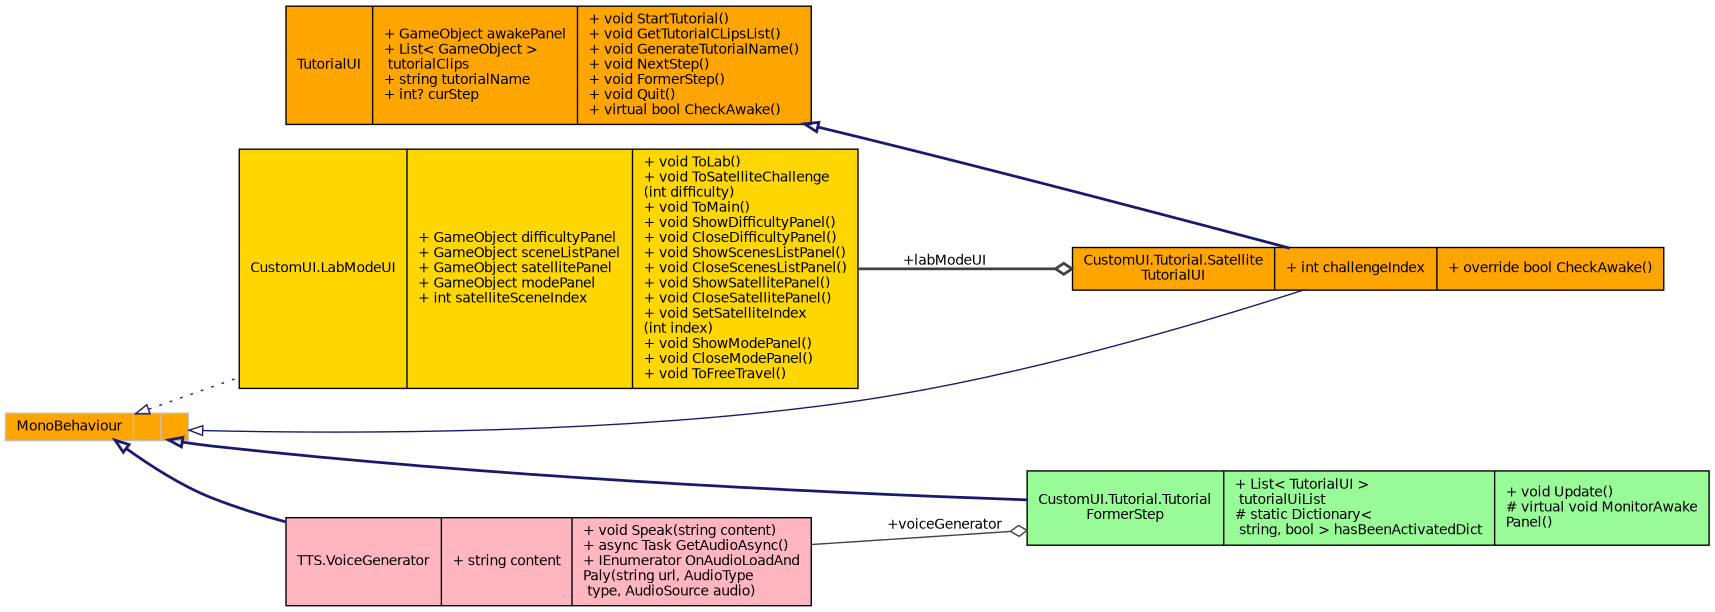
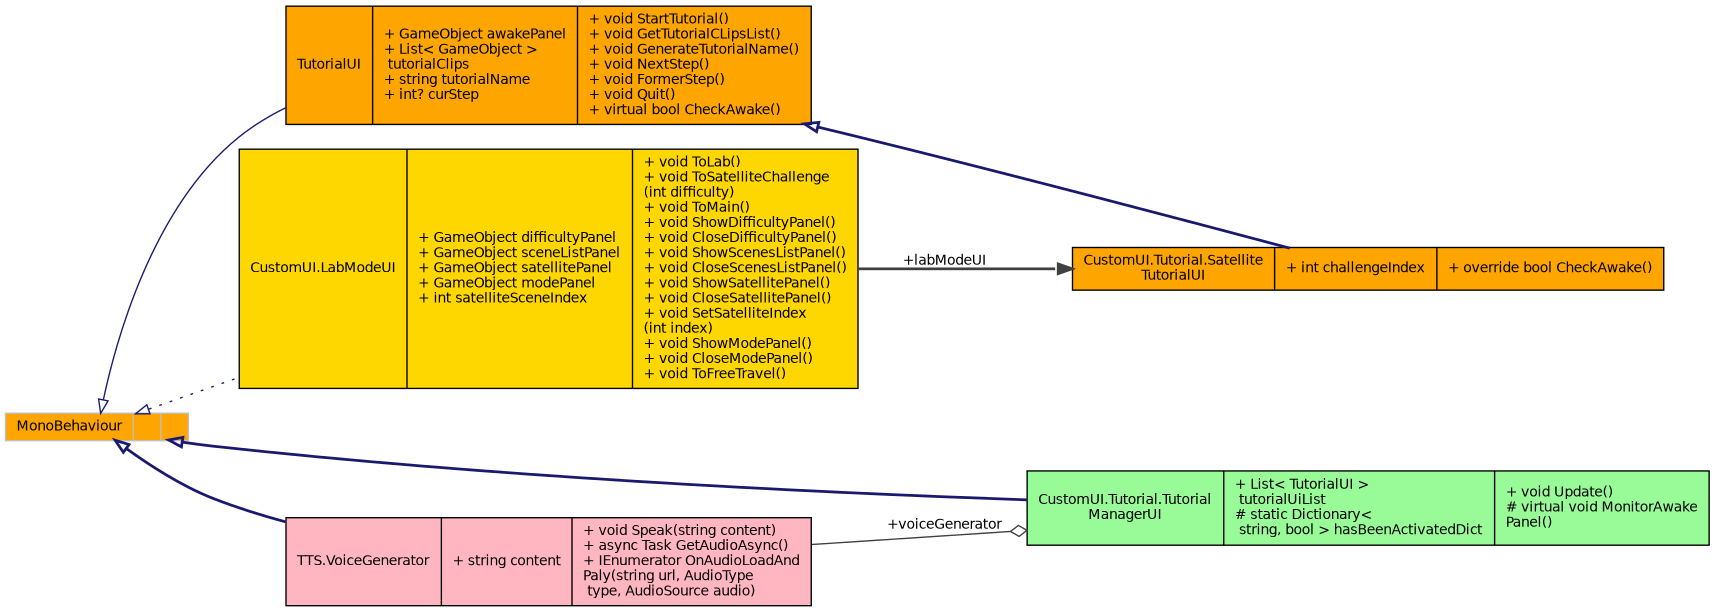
edge "CustomUI.LabModeUI" -> "CustomUI.Tutorial.Satellite": arrowhead odiamond -> normal
edge "CustomUI.Tutorial.Satellite" -> "MonoBehaviour": now "TutorialUI" -> "MonoBehaviour"
node "CustomUI.Tutorial.Tutorial": text "FormerStep" -> "ManagerUI"
